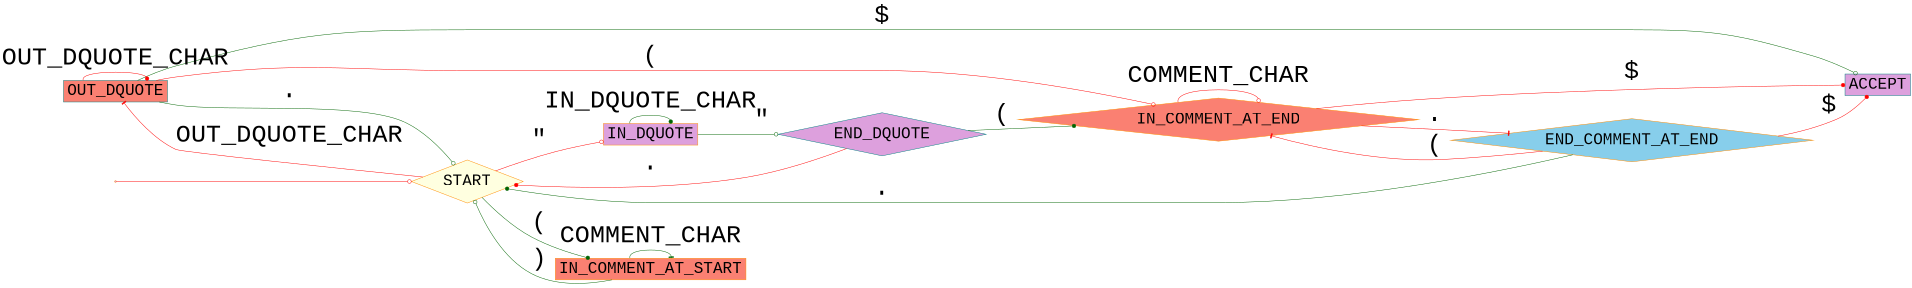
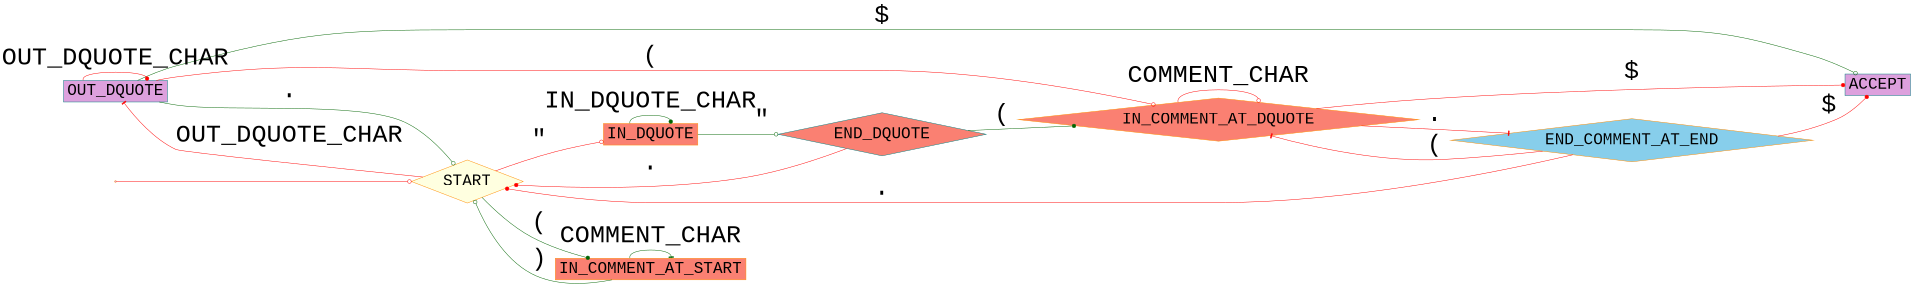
node "OUT_DQUOTE": fillcolor salmon -> plum
node "IN_COMMENT_AT_END": label "IN_COMMENT_AT_END" -> "IN_COMMENT_AT_DQUOTE"
node "IN_DQUOTE": fillcolor plum -> salmon
node "END_DQUOTE": fillcolor plum -> salmon
edge "END_COMMENT_AT_END" -> "START": color darkgreen -> red
